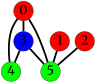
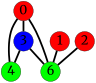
node "5": label "5" -> "6"
